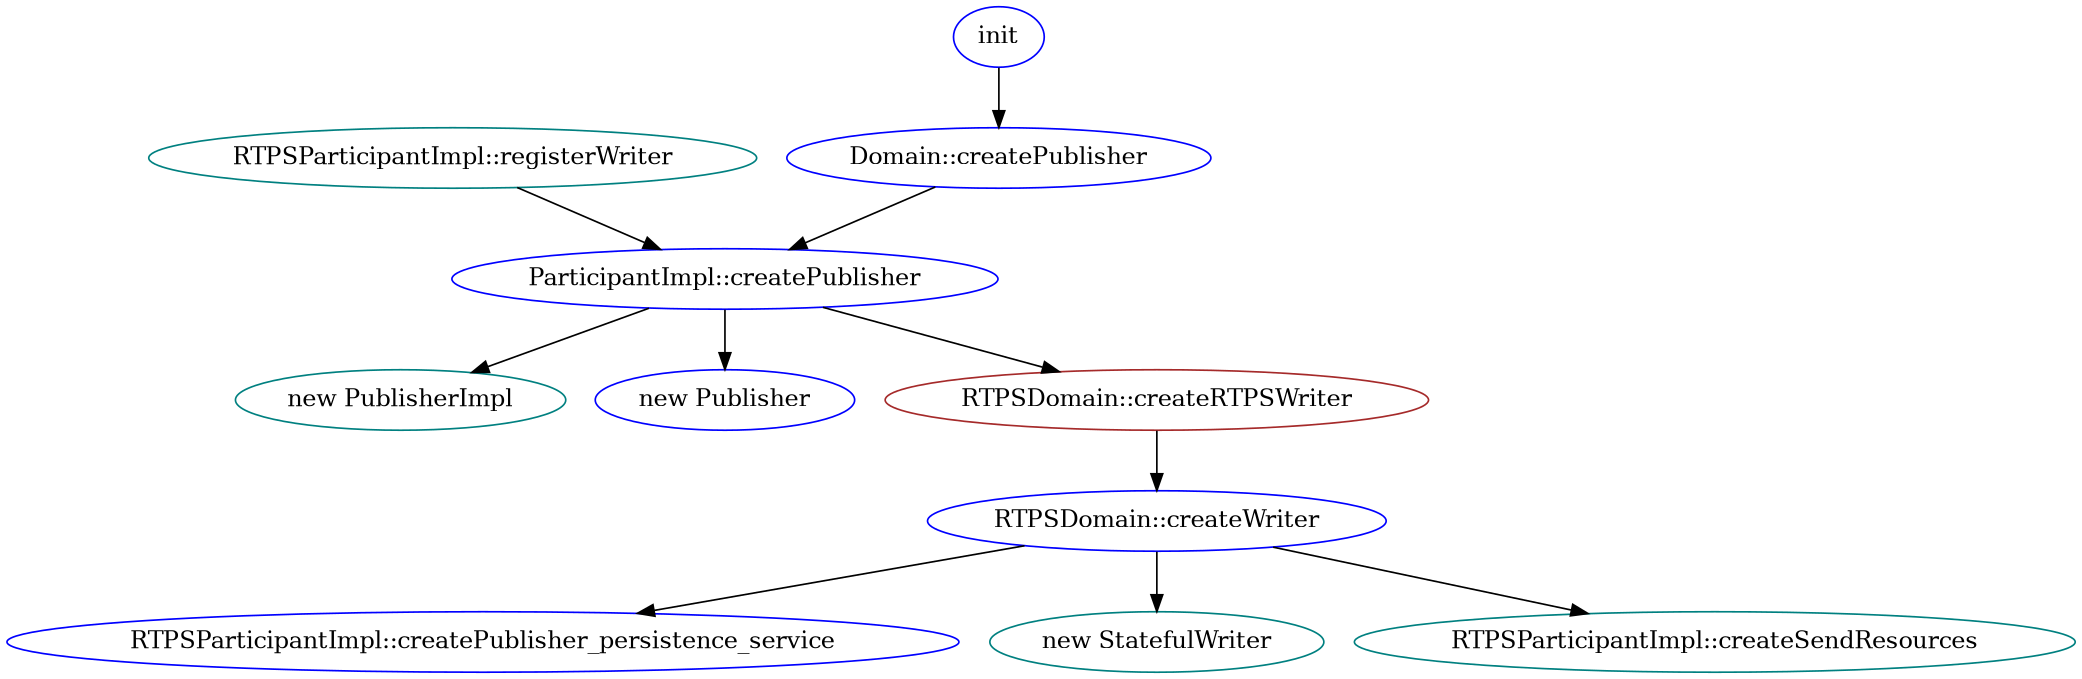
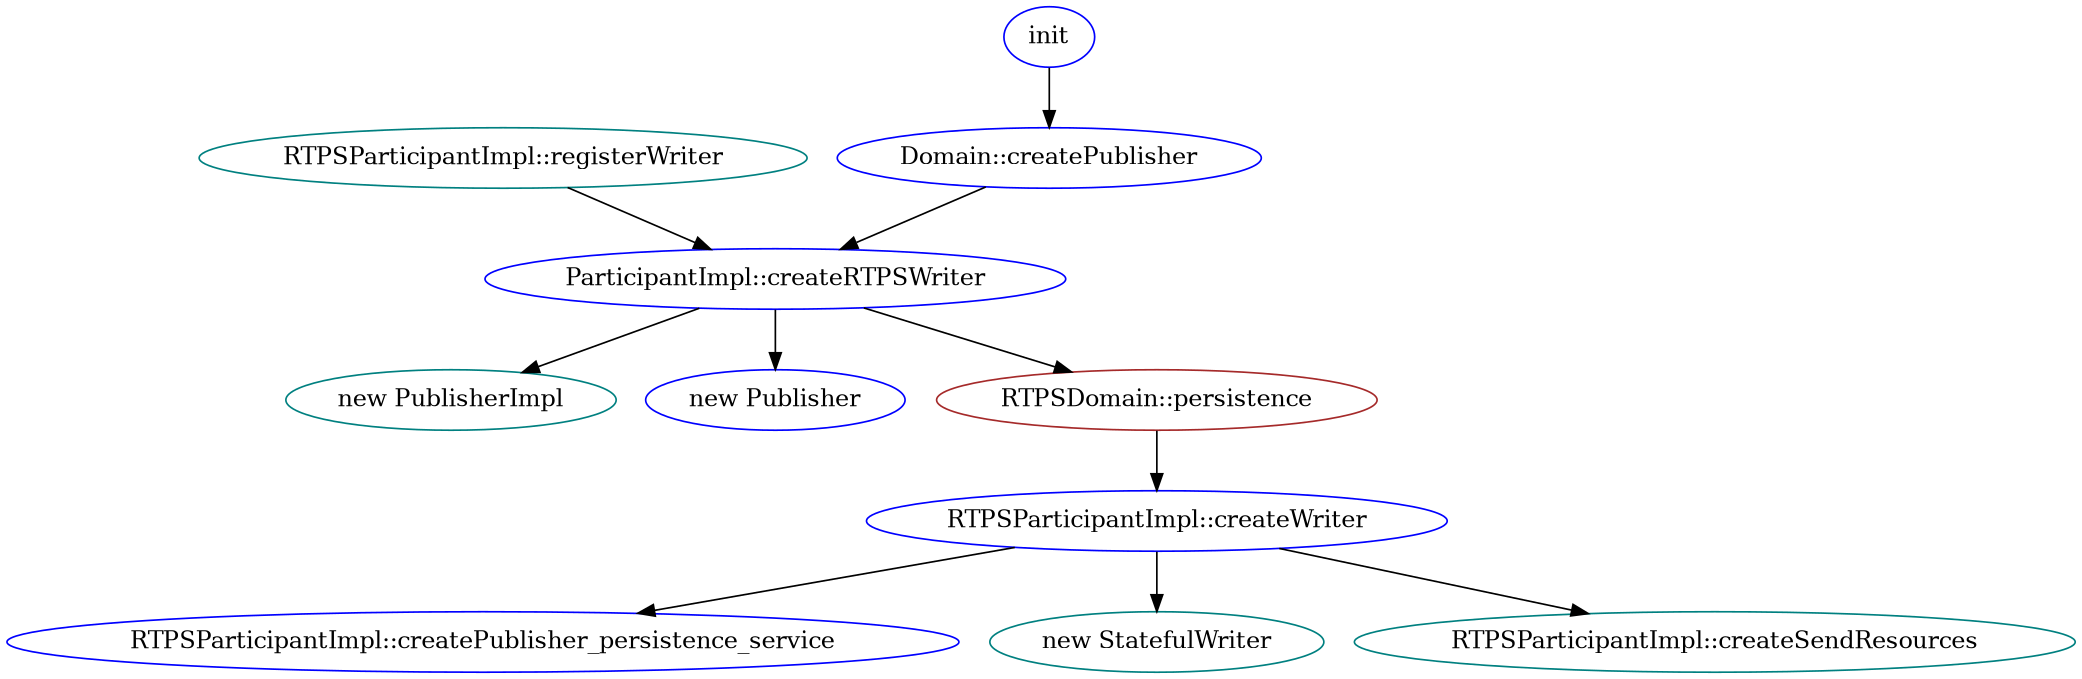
node "ParticipantImpl::createPublisher": label "ParticipantImpl::createPublisher" -> "ParticipantImpl::createRTPSWriter"
node "RTPSDomain::createRTPSWriter": label "RTPSDomain::createRTPSWriter" -> "RTPSDomain::persistence"
node "RTPSDomain::createWriter": label "RTPSDomain::createWriter" -> "RTPSParticipantImpl::createWriter"
